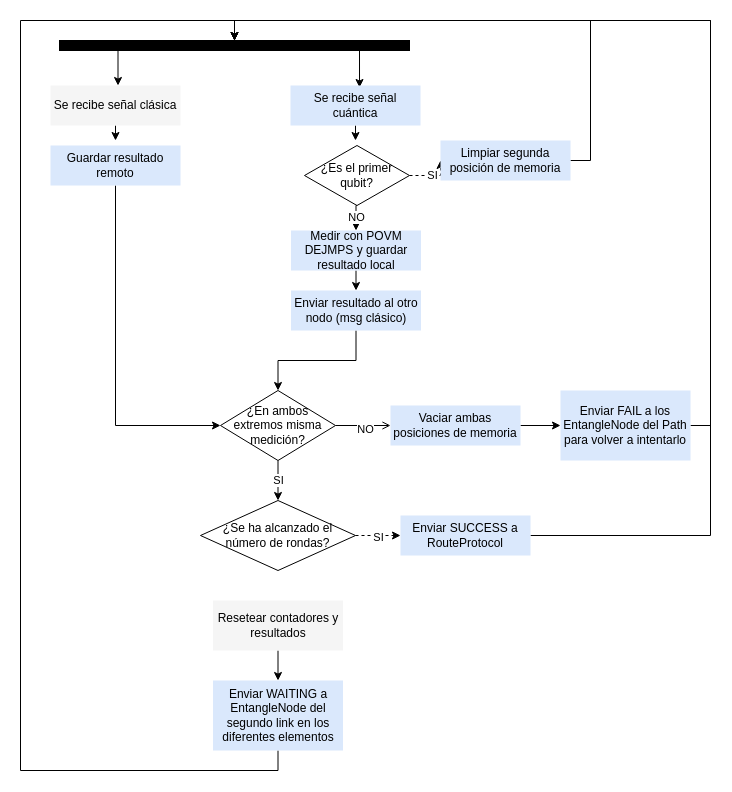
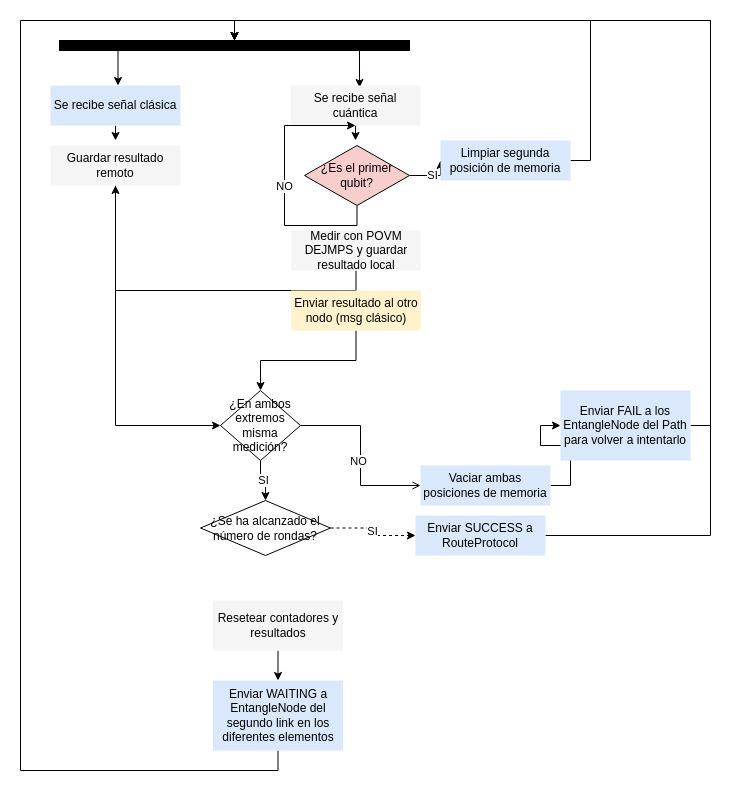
node "Se recibe señal clásica": fillcolor #f5f5f5 -> #dae8fc
node "Se recibe señal cuántica": fillcolor #dae8fc -> #f5f5f5
node "Guardar resultado remoto": fillcolor #dae8fc -> #f5f5f5
node "¿Es el primer qubit?": fillcolor #ffffff -> #f8cecc
edge "¿Es el primer qubit?" -> "Limpiar segunda posición de memoria": style dashed -> solid
edge "¿Es el primer qubit?" -> "Medir con POVM DEJMPS y guardar resultado local": now "¿Es el primer qubit?" -> "Se recibe señal cuántica"
node "Medir con POVM DEJMPS y guardar resultado local": fillcolor #dae8fc -> #f5f5f5
edge "Medir con POVM DEJMPS y guardar resultado local" -> "Enviar resultado al otro nodo (msg clásico)": now "Medir con POVM DEJMPS y guardar resultado local" -> "Guardar resultado remoto"
node "Enviar resultado al otro nodo (msg clásico)": fillcolor #dae8fc -> #fff2cc
node "¿En ambos extremos misma medición?": size 115x70 -> 80x70
node "Vaciar ambas posiciones de memoria": moved (456, 426) -> (486, 486)
node "¿Se ha alcanzado el número de rondas?": size 155x70 -> 130x55
node "Enviar SUCCESS a RouteProtocol": moved (466, 536) -> (481, 536)
